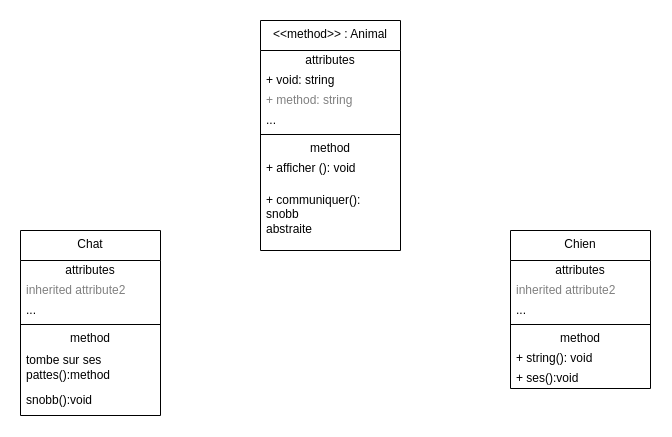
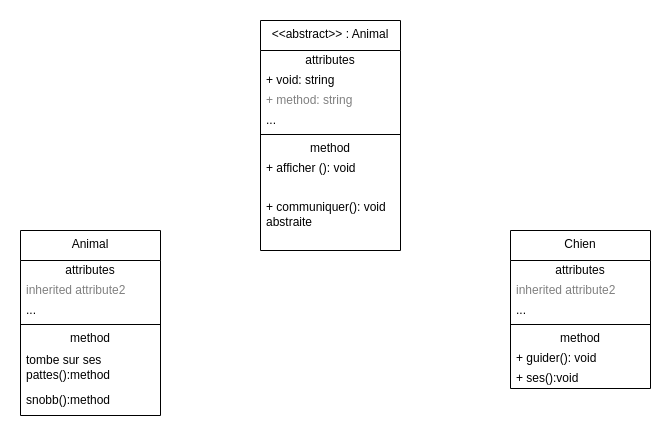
node "<<method>> : Animal": label "<<method>> : Animal" -> "<<abstract>> : Animal"
node "+ communiquer(): snobb abstraite": label "+ communiquer(): snobb abstraite" -> "+ communiquer(): void abstraite"
node "Chat": label "Chat" -> "Animal"
node "+ string(): void": label "+ string(): void" -> "+ guider(): void"
node "snobb():void": label "snobb():void" -> "snobb():method"
